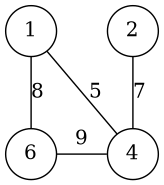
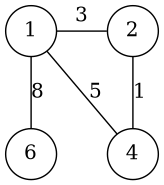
edge "1" -- "2": added, label "3"
edge "2" -- "4": label "7" -> "1"
edge "6" -- "4": removed, label "9"
